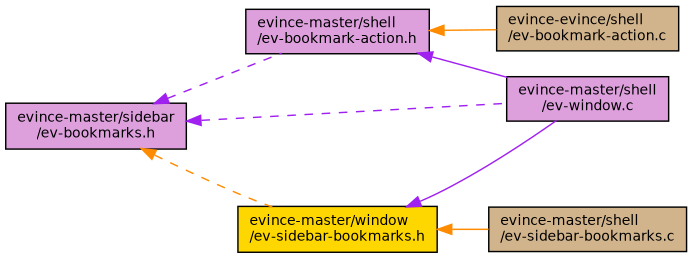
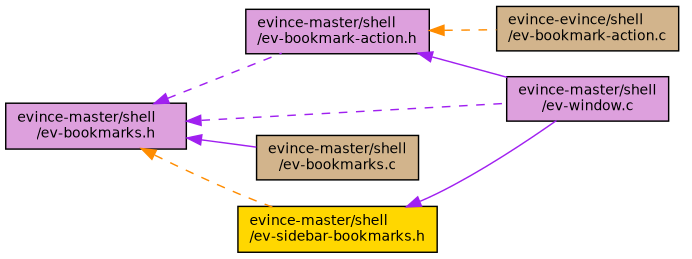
edge "evince-evince/shell /ev-bookmark-action.c" -> "evince-master/shell /ev-bookmark-action.h": style solid -> dashed
node "evince-master/sidebar /ev-bookmarks.h": label "evince-master/sidebar /ev-bookmarks.h" -> "evince-master/shell /ev-bookmarks.h"
node "evince-master/shell /ev-bookmarks.c": added
node "evince-master/window /ev-sidebar-bookmarks.h": label "evince-master/window /ev-sidebar-bookmarks.h" -> "evince-master/shell /ev-sidebar-bookmarks.h"
node "evince-master/shell /ev-sidebar-bookmarks.c": removed
